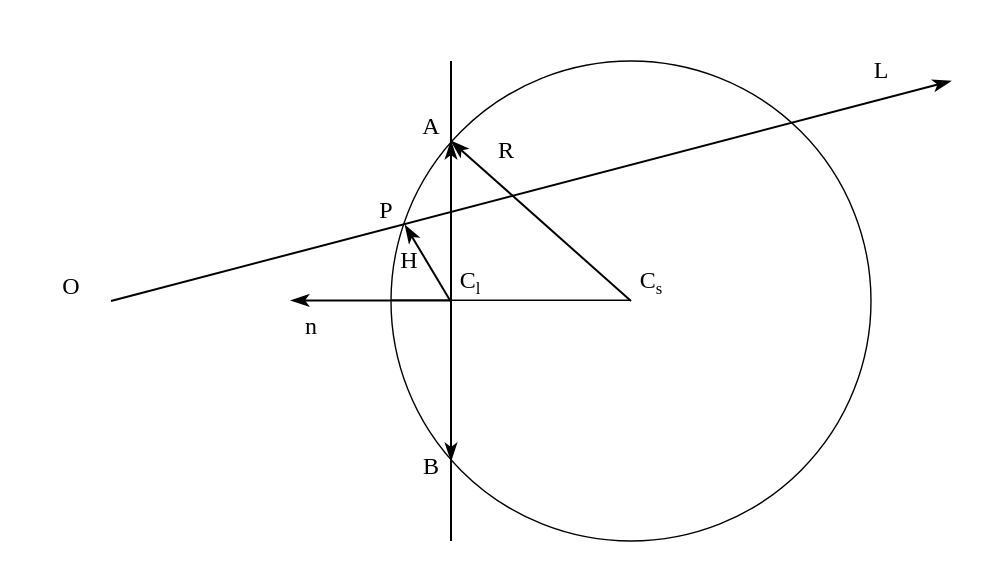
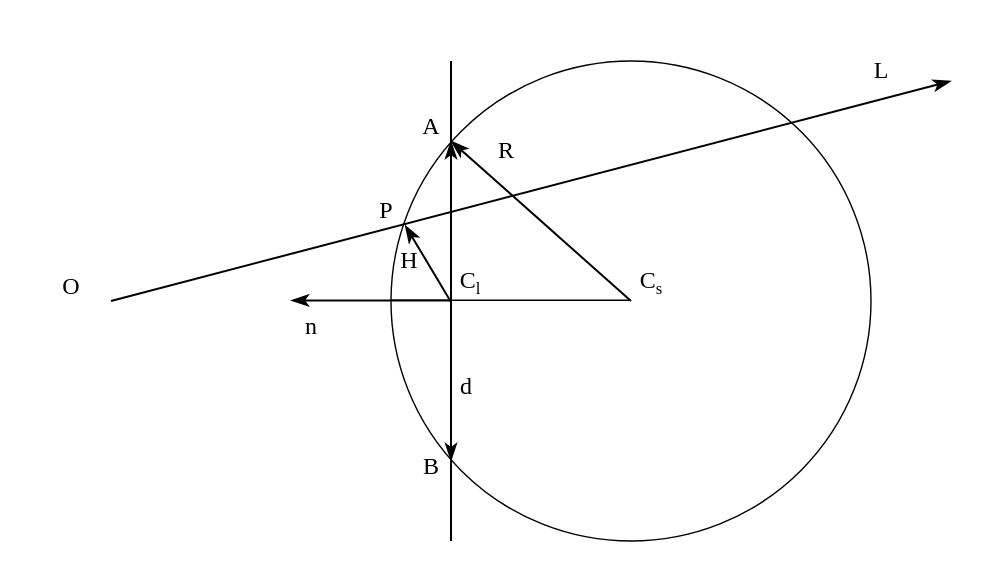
node "d": added
